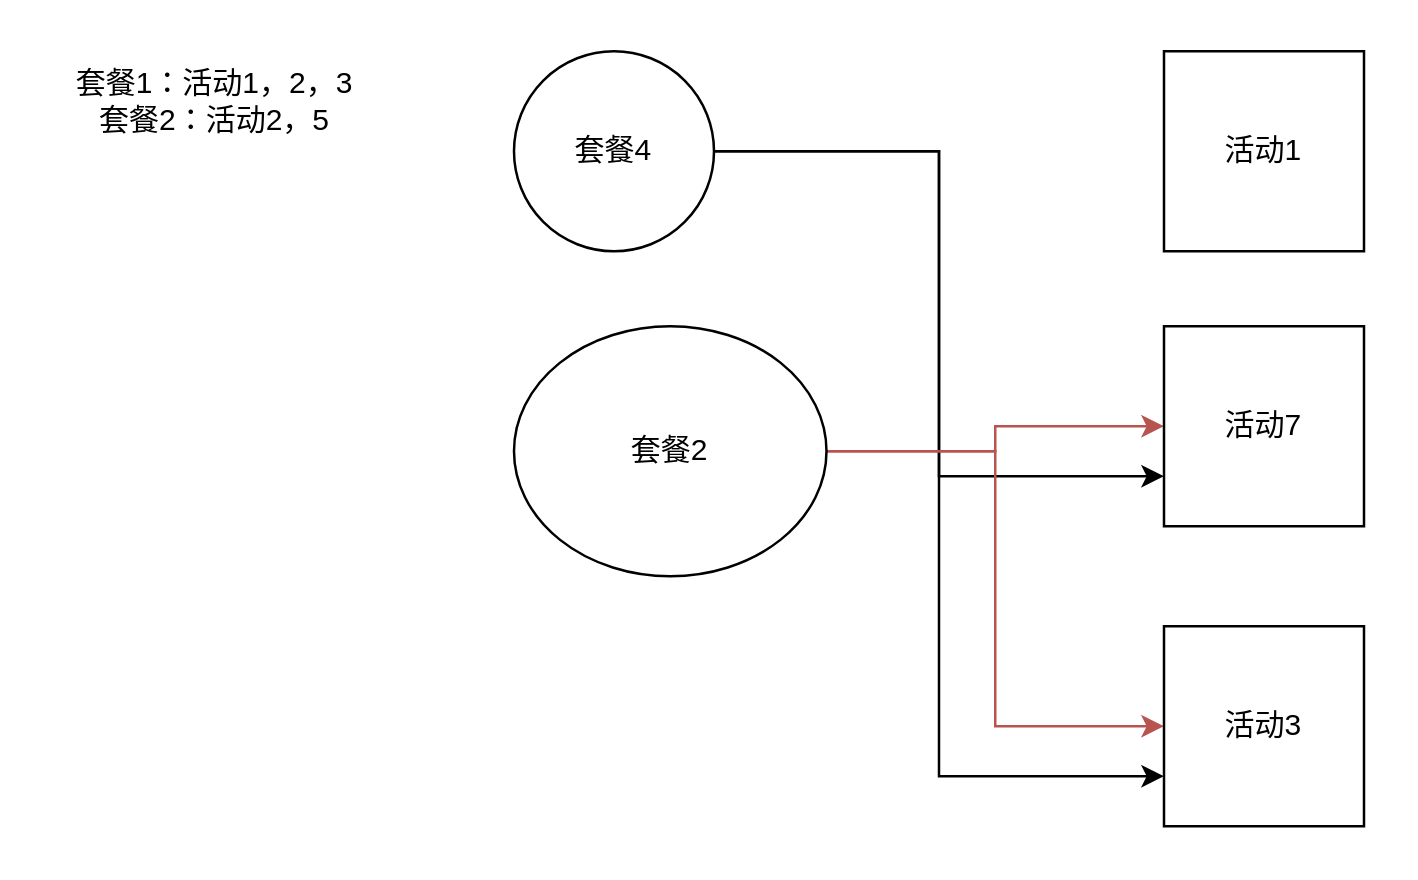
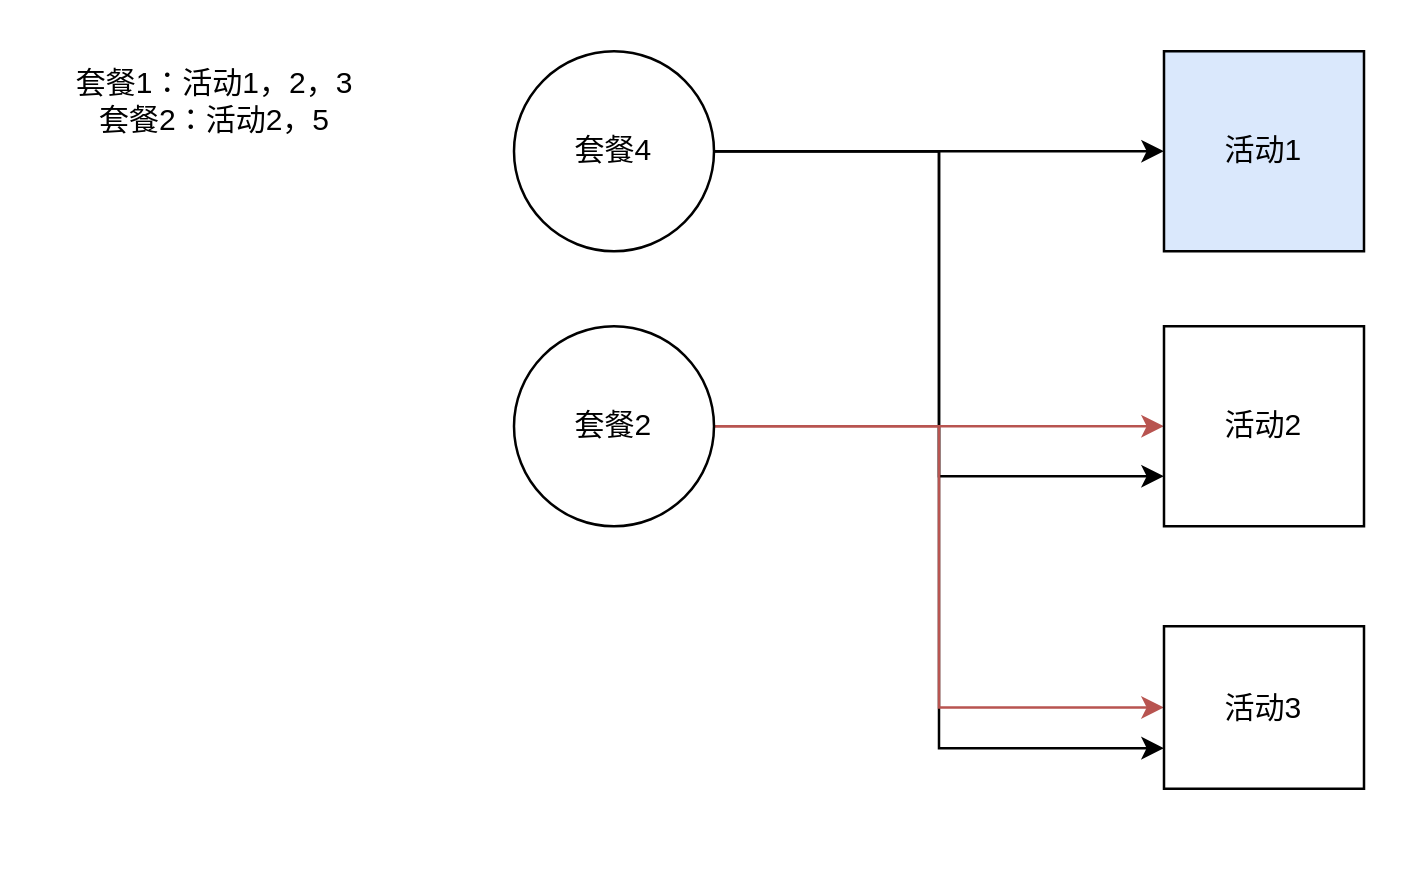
edge "套餐4" -> "活动1": added
node "活动1": fillcolor #ffffff -> #dae8fc
node "活动7": label "活动7" -> "活动2"
node "套餐2": size 313x250 -> 200x200
node "活动3": size 200x200 -> 200x163
